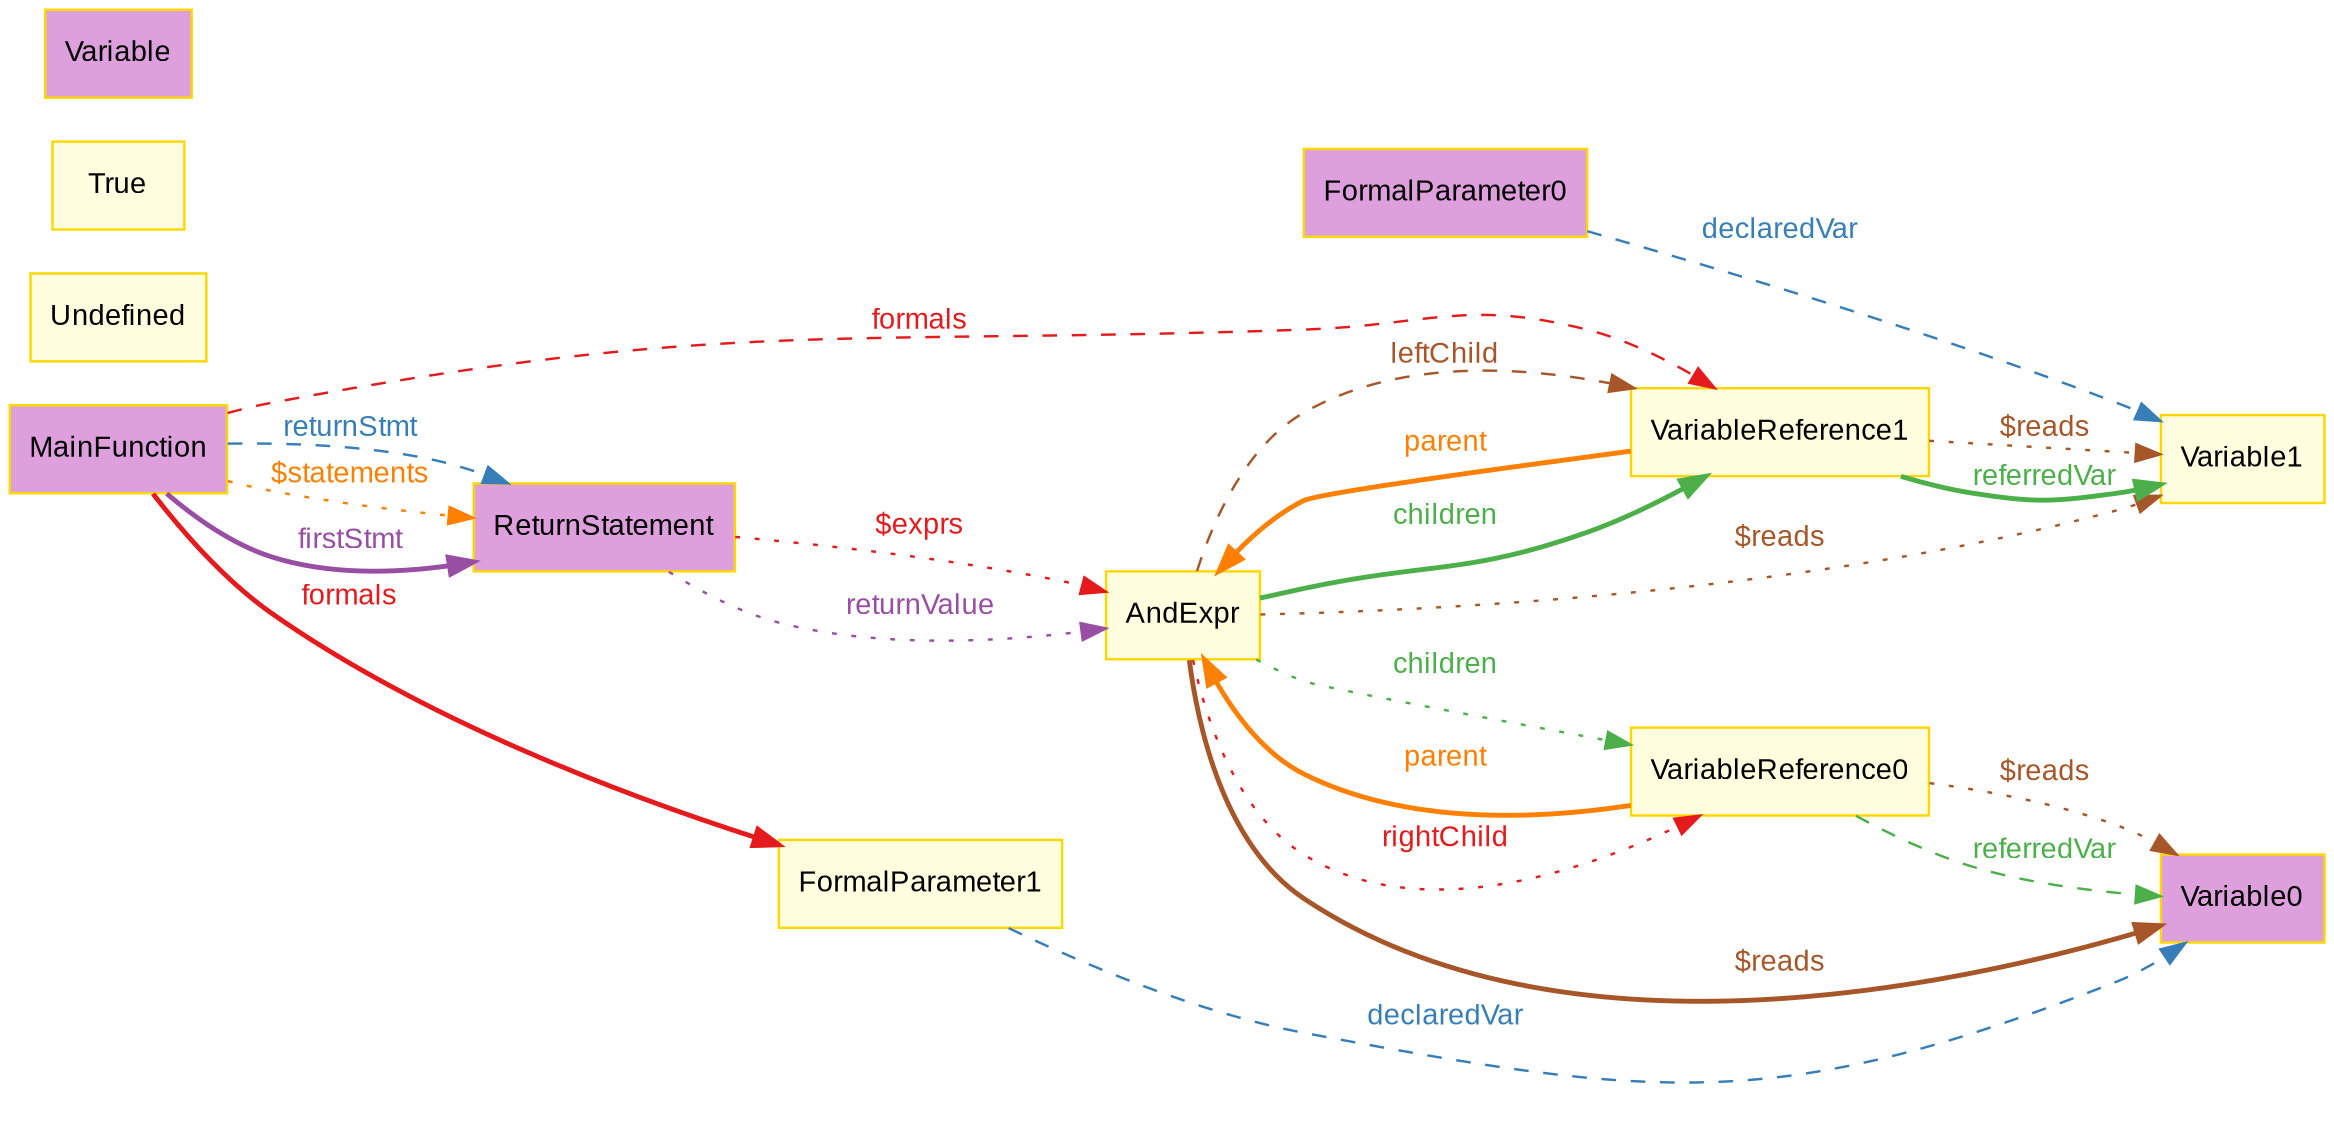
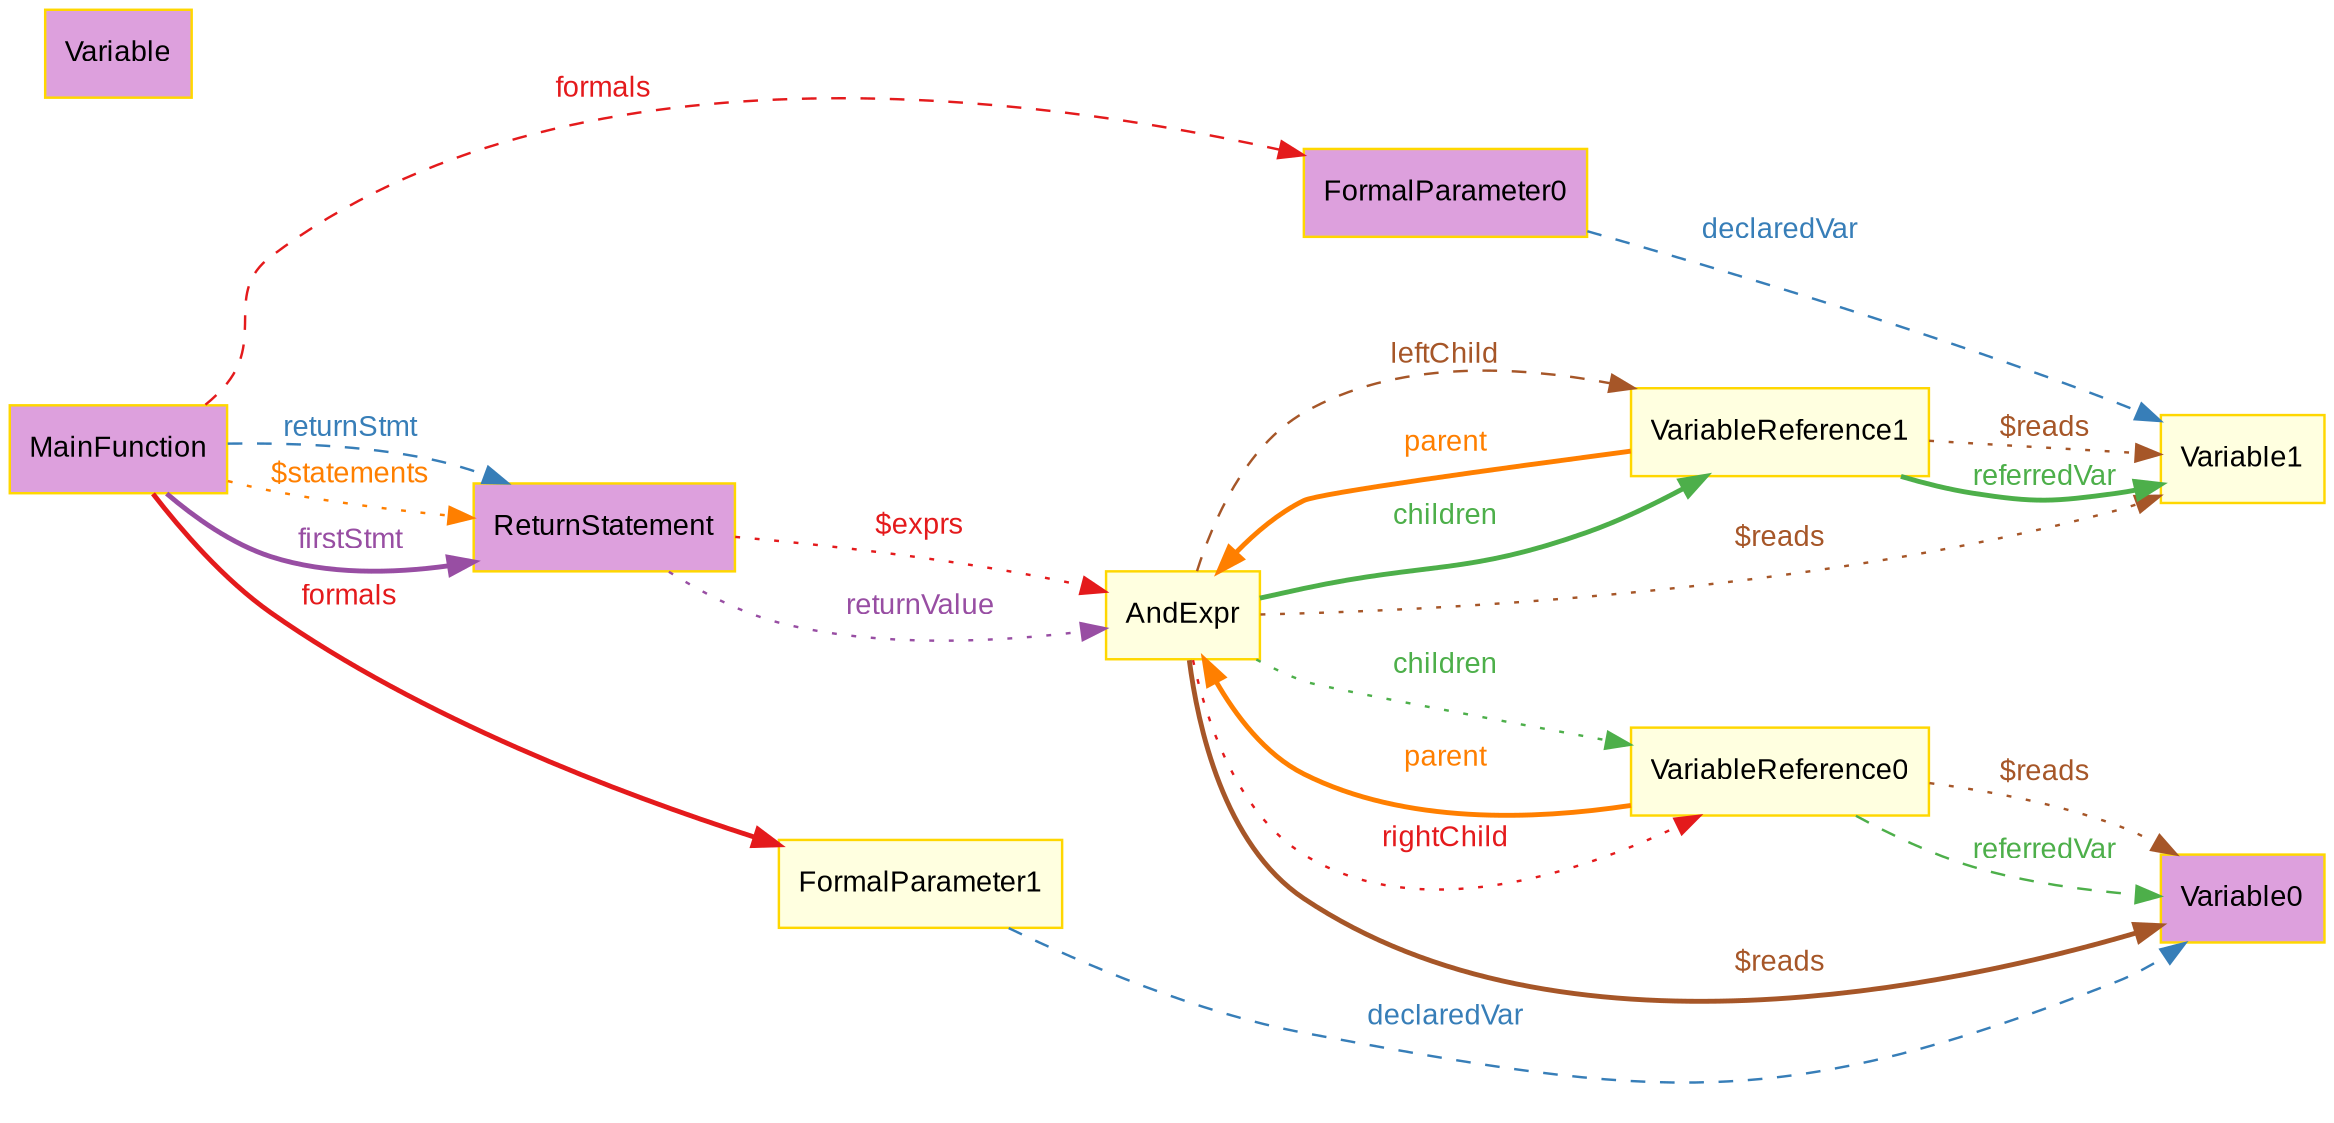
node "True": removed
node "Undefined": removed
edge "MainFunction" -> "VariableReference1": now "MainFunction" -> "FormalParameter0"
